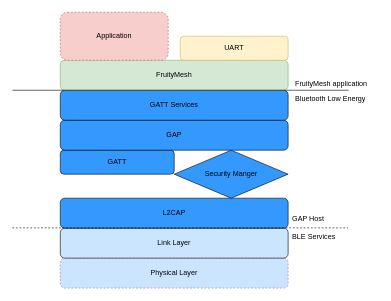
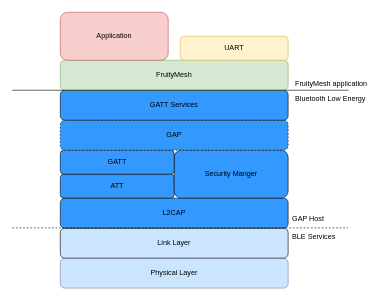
node "Application": style dashed -> solid
node "GAP": style solid -> dashed
node "Security Manger": shape diamond -> rounded rectangle
node "ATT": added
node "Physical Layer": style dashed -> solid
